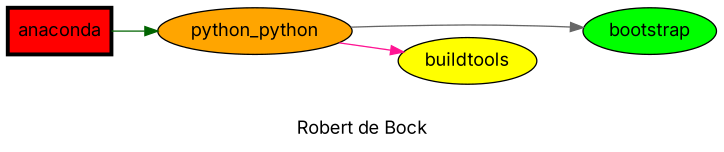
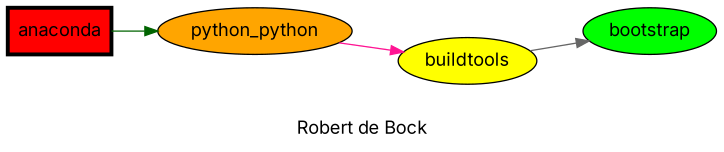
edge "python_python" -> "bootstrap": now "buildtools" -> "bootstrap"
